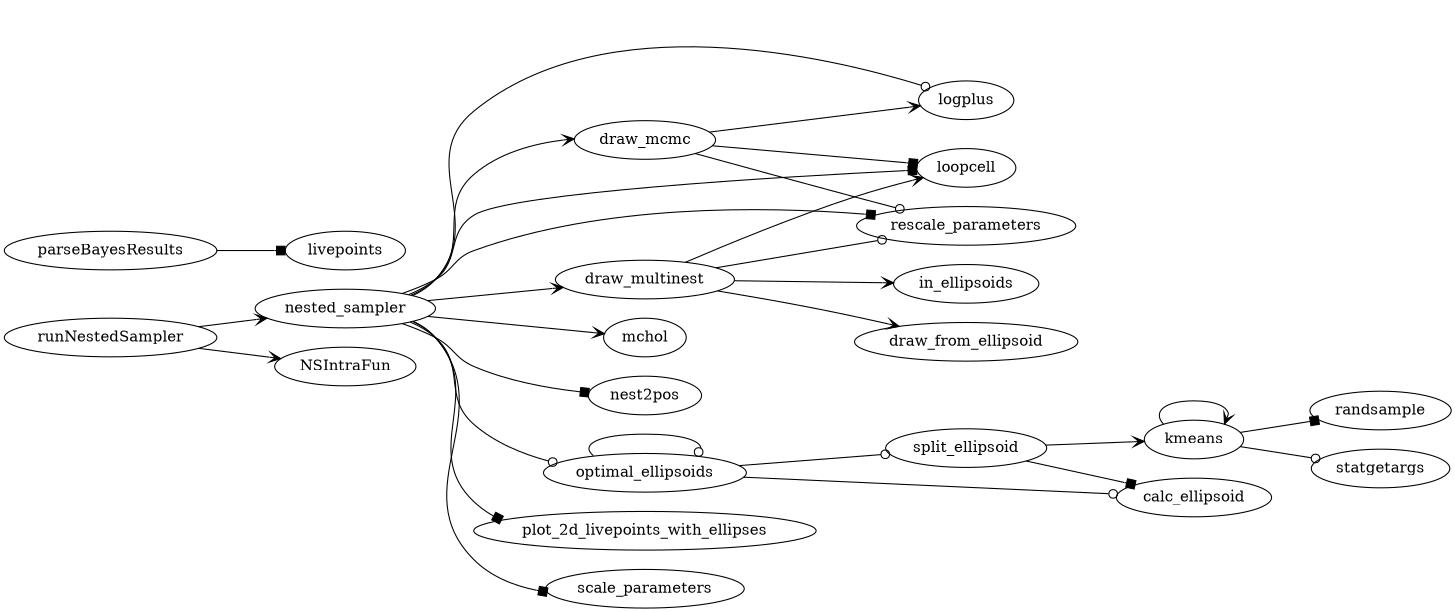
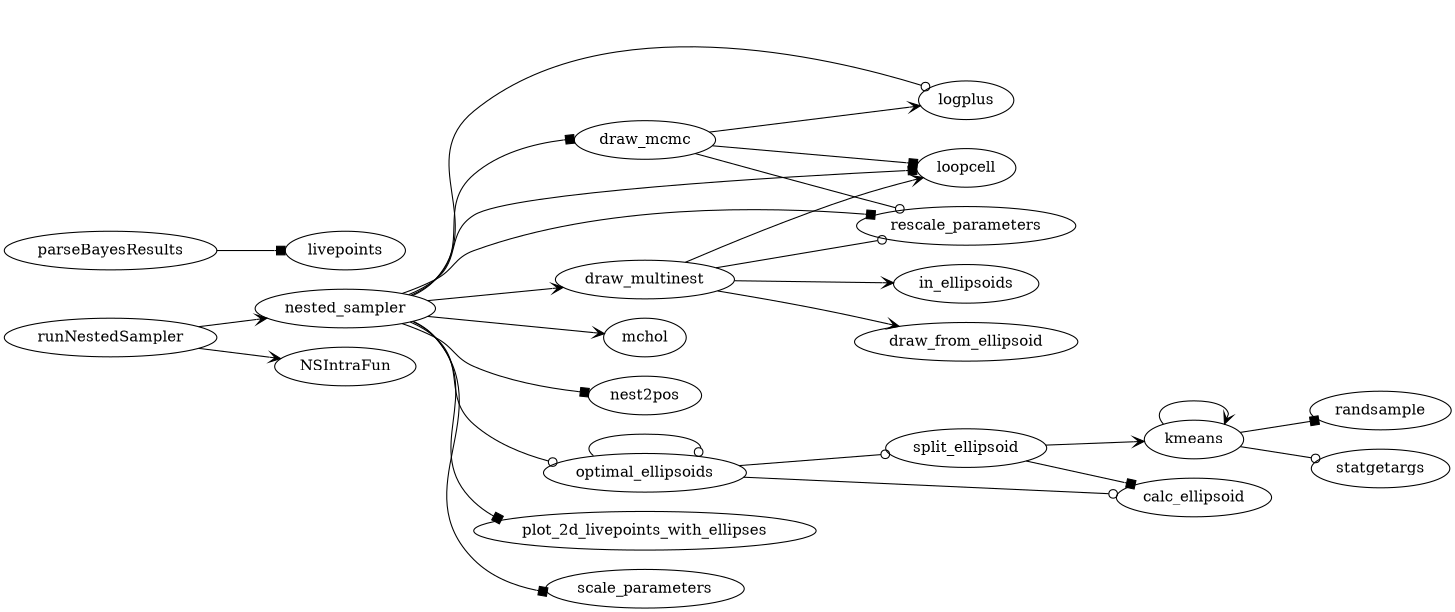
edge "nested_sampler" -> "draw_mcmc": arrowhead vee -> box
